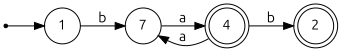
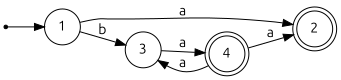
edge "1" -> "2": added, label "a"
edge "4" -> "2": label "b" -> "a"
node "7": label "7" -> "3"
